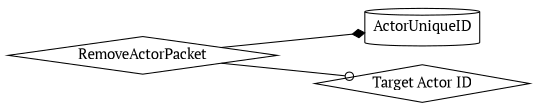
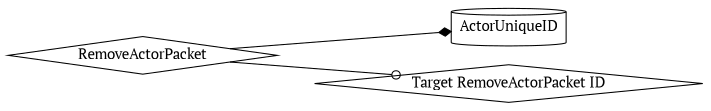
node "Target Actor ID": label "Target Actor ID" -> "Target RemoveActorPacket ID"
